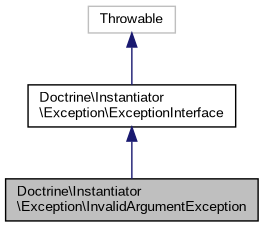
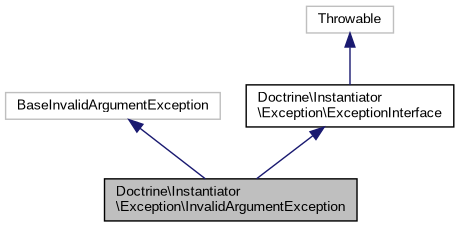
node "BaseInvalidArgumentException": added
